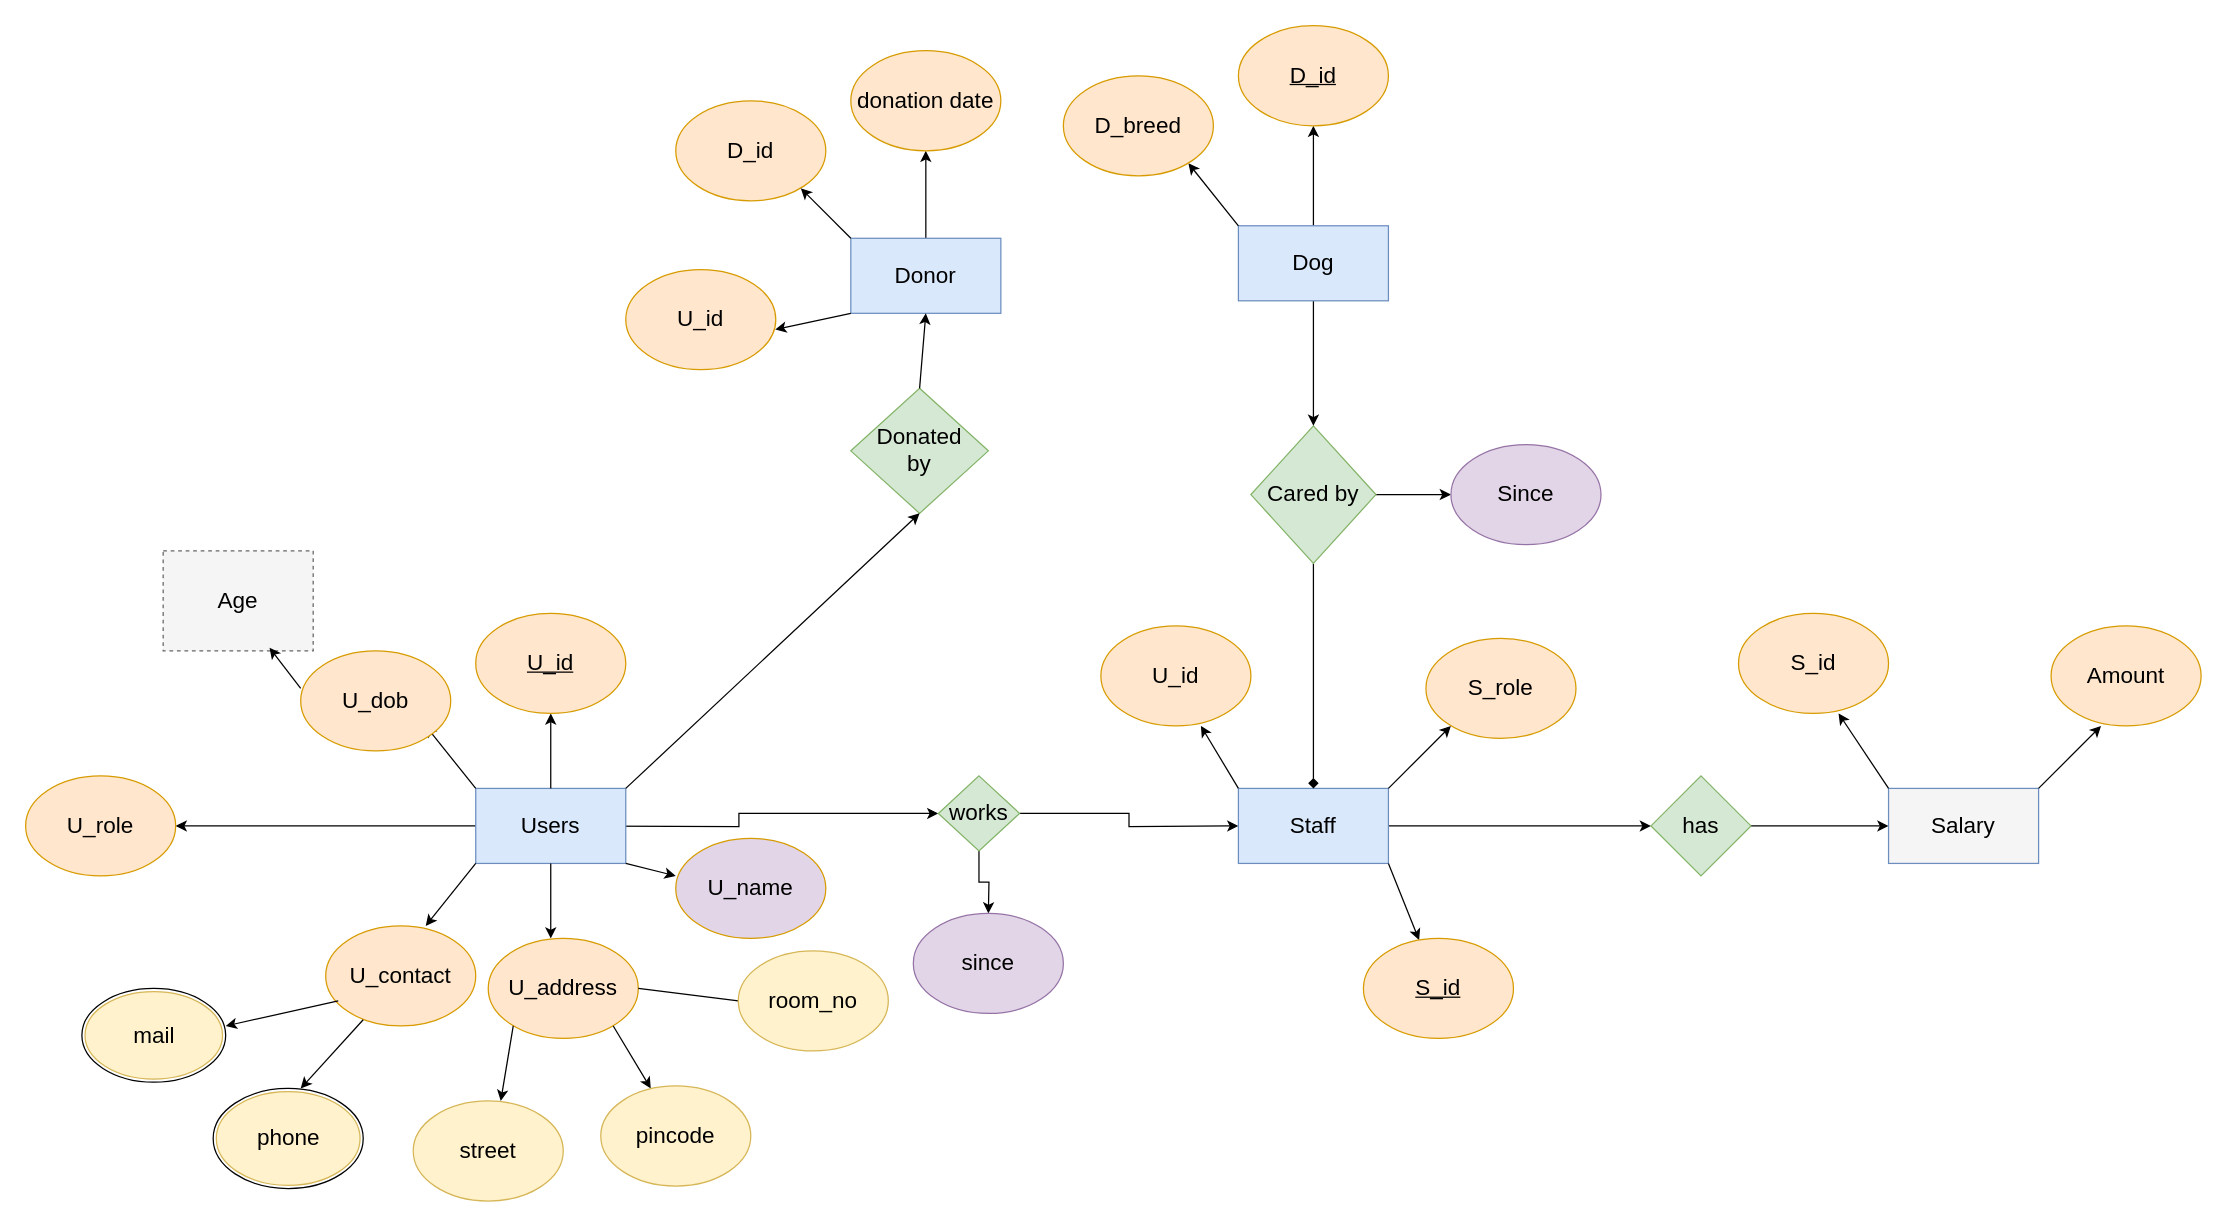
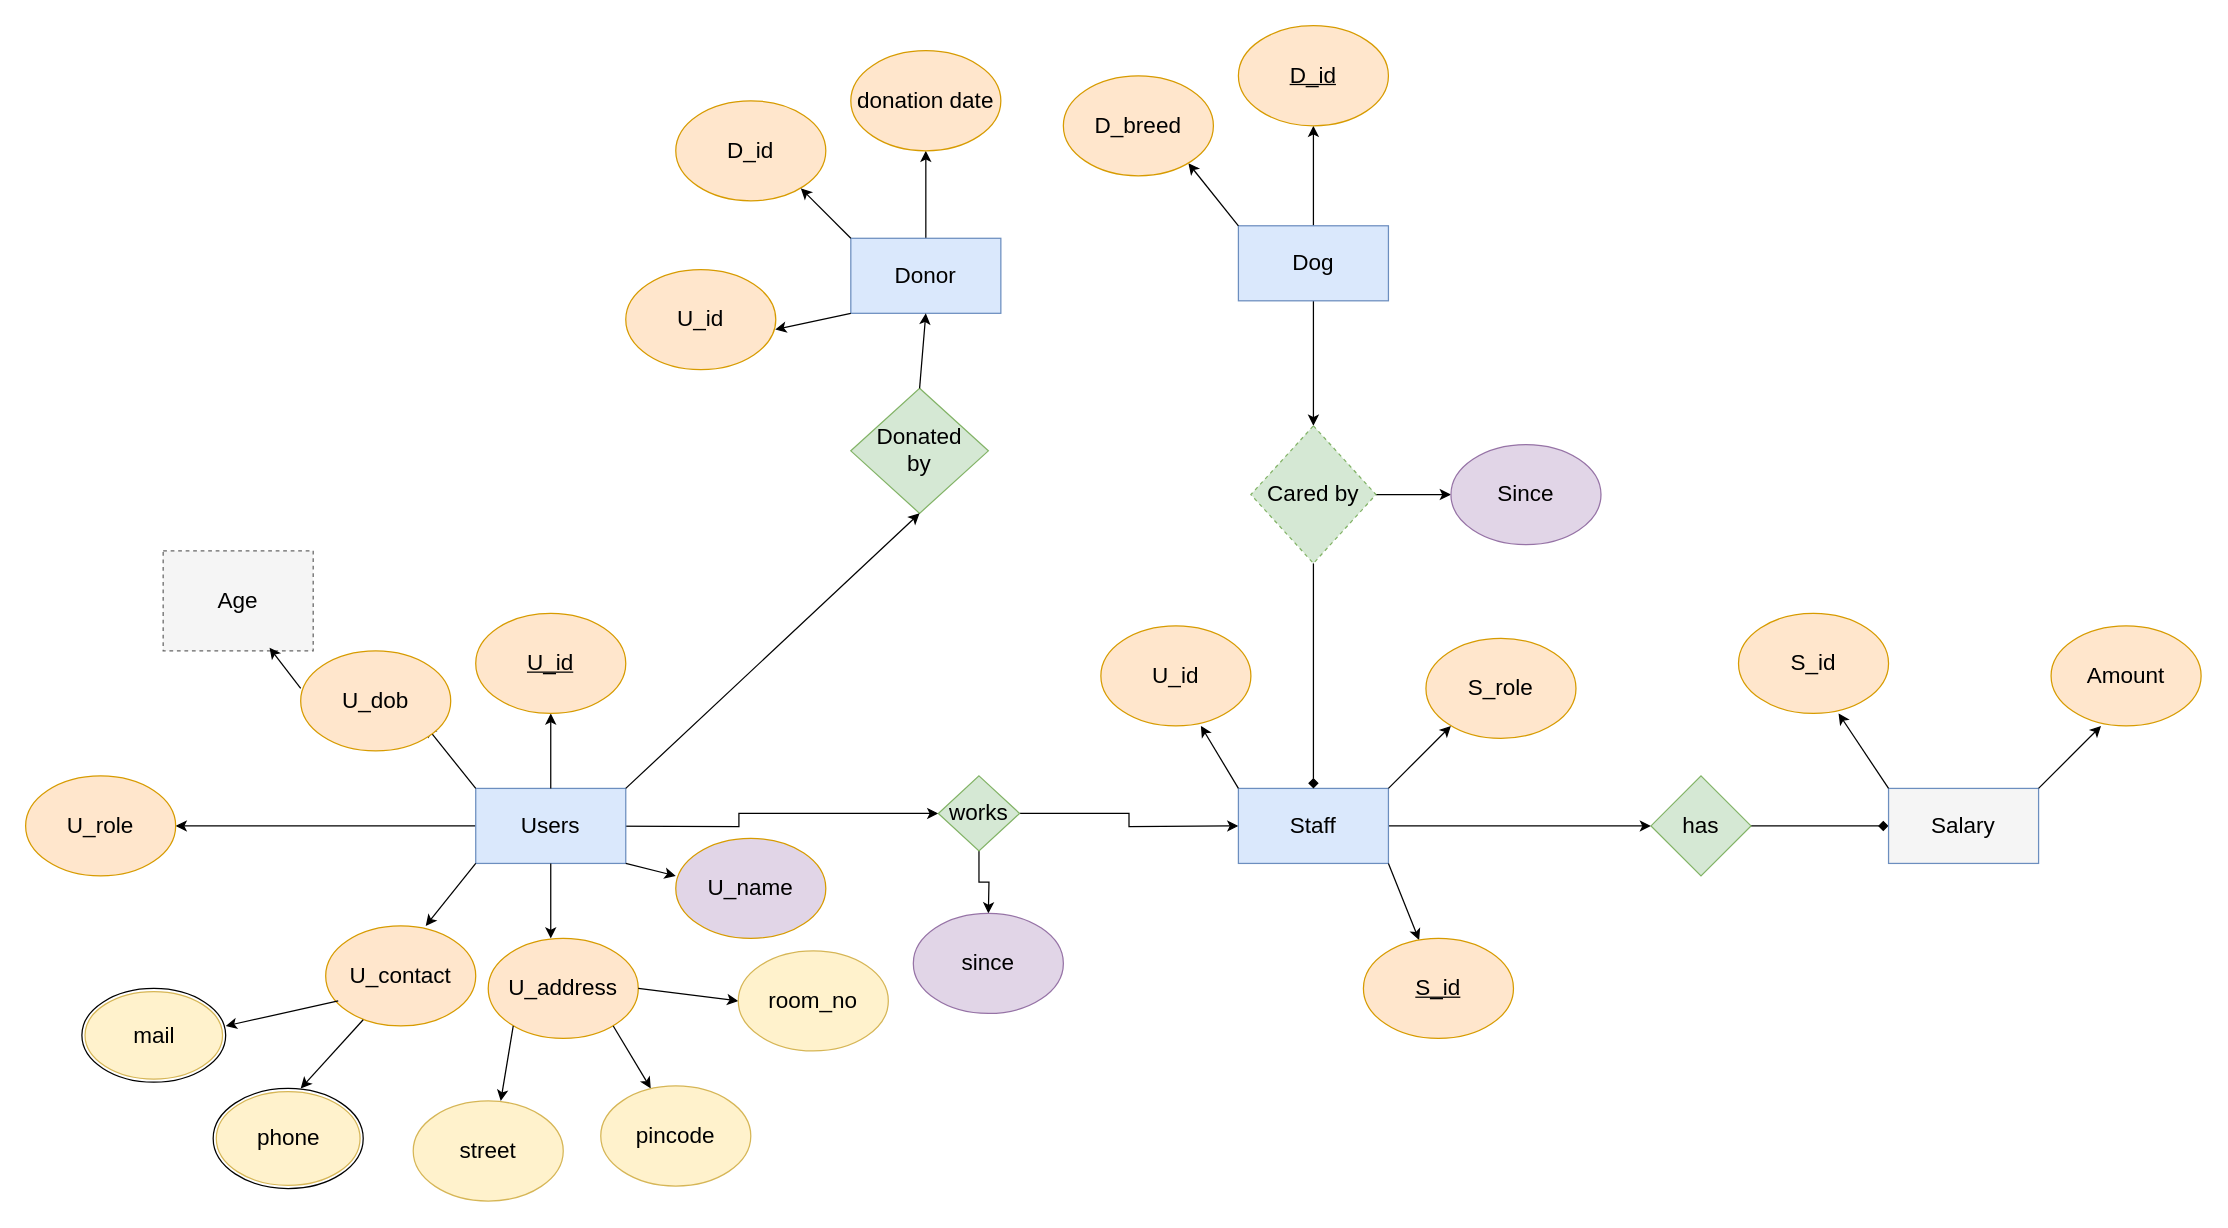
node "Cared by": style solid -> dashed
edge "has" -> "Salary": arrowhead classic -> diamond
edge "U_address" -- "room_no": arrowhead none -> classic
